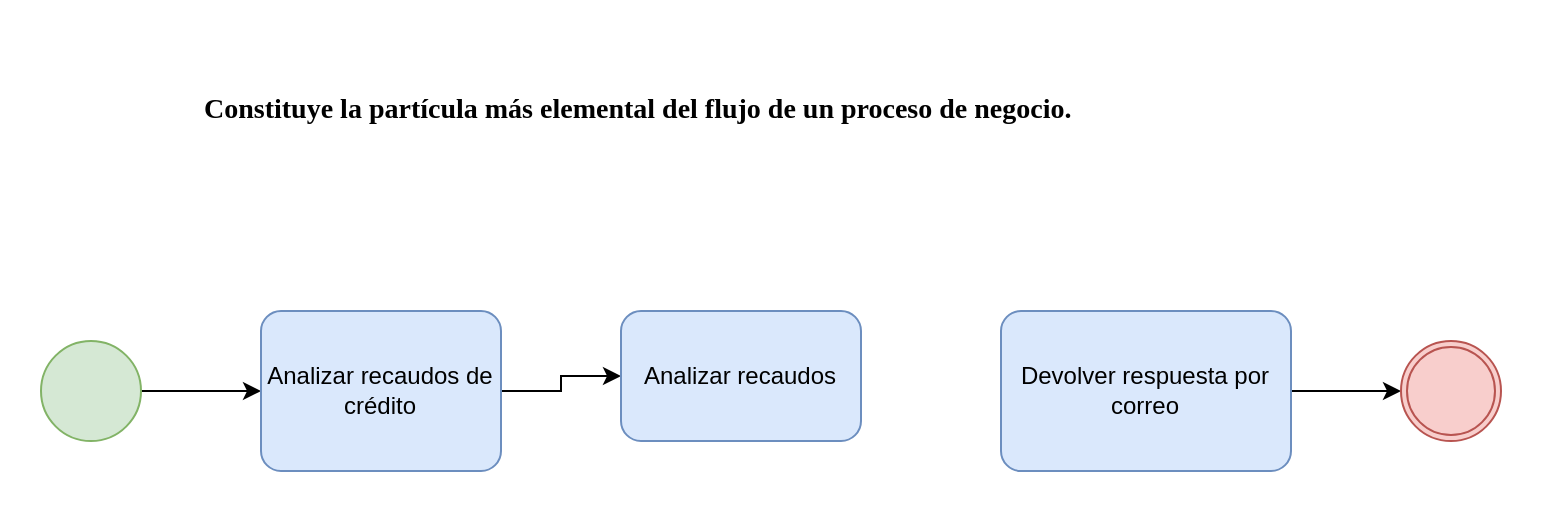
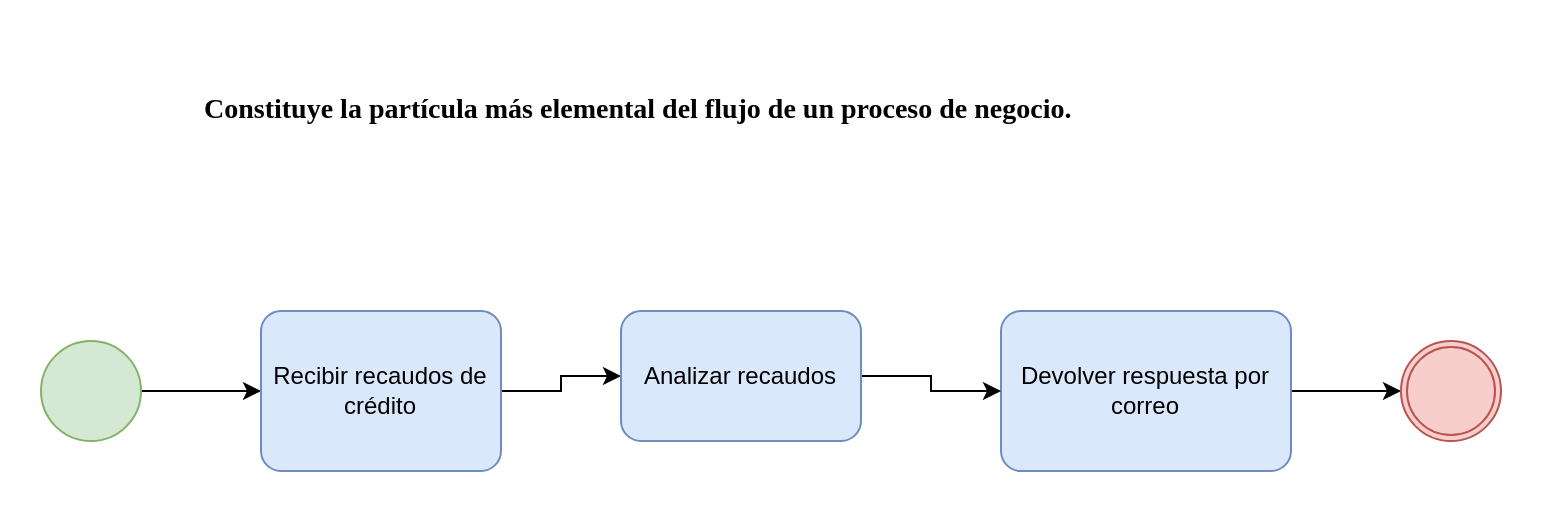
edge "Analizar recaudos" -> "Devolver respuesta por correo": added
node "Analizar recaudos de crédito": label "Analizar recaudos de crédito" -> "Recibir recaudos de crédito"
